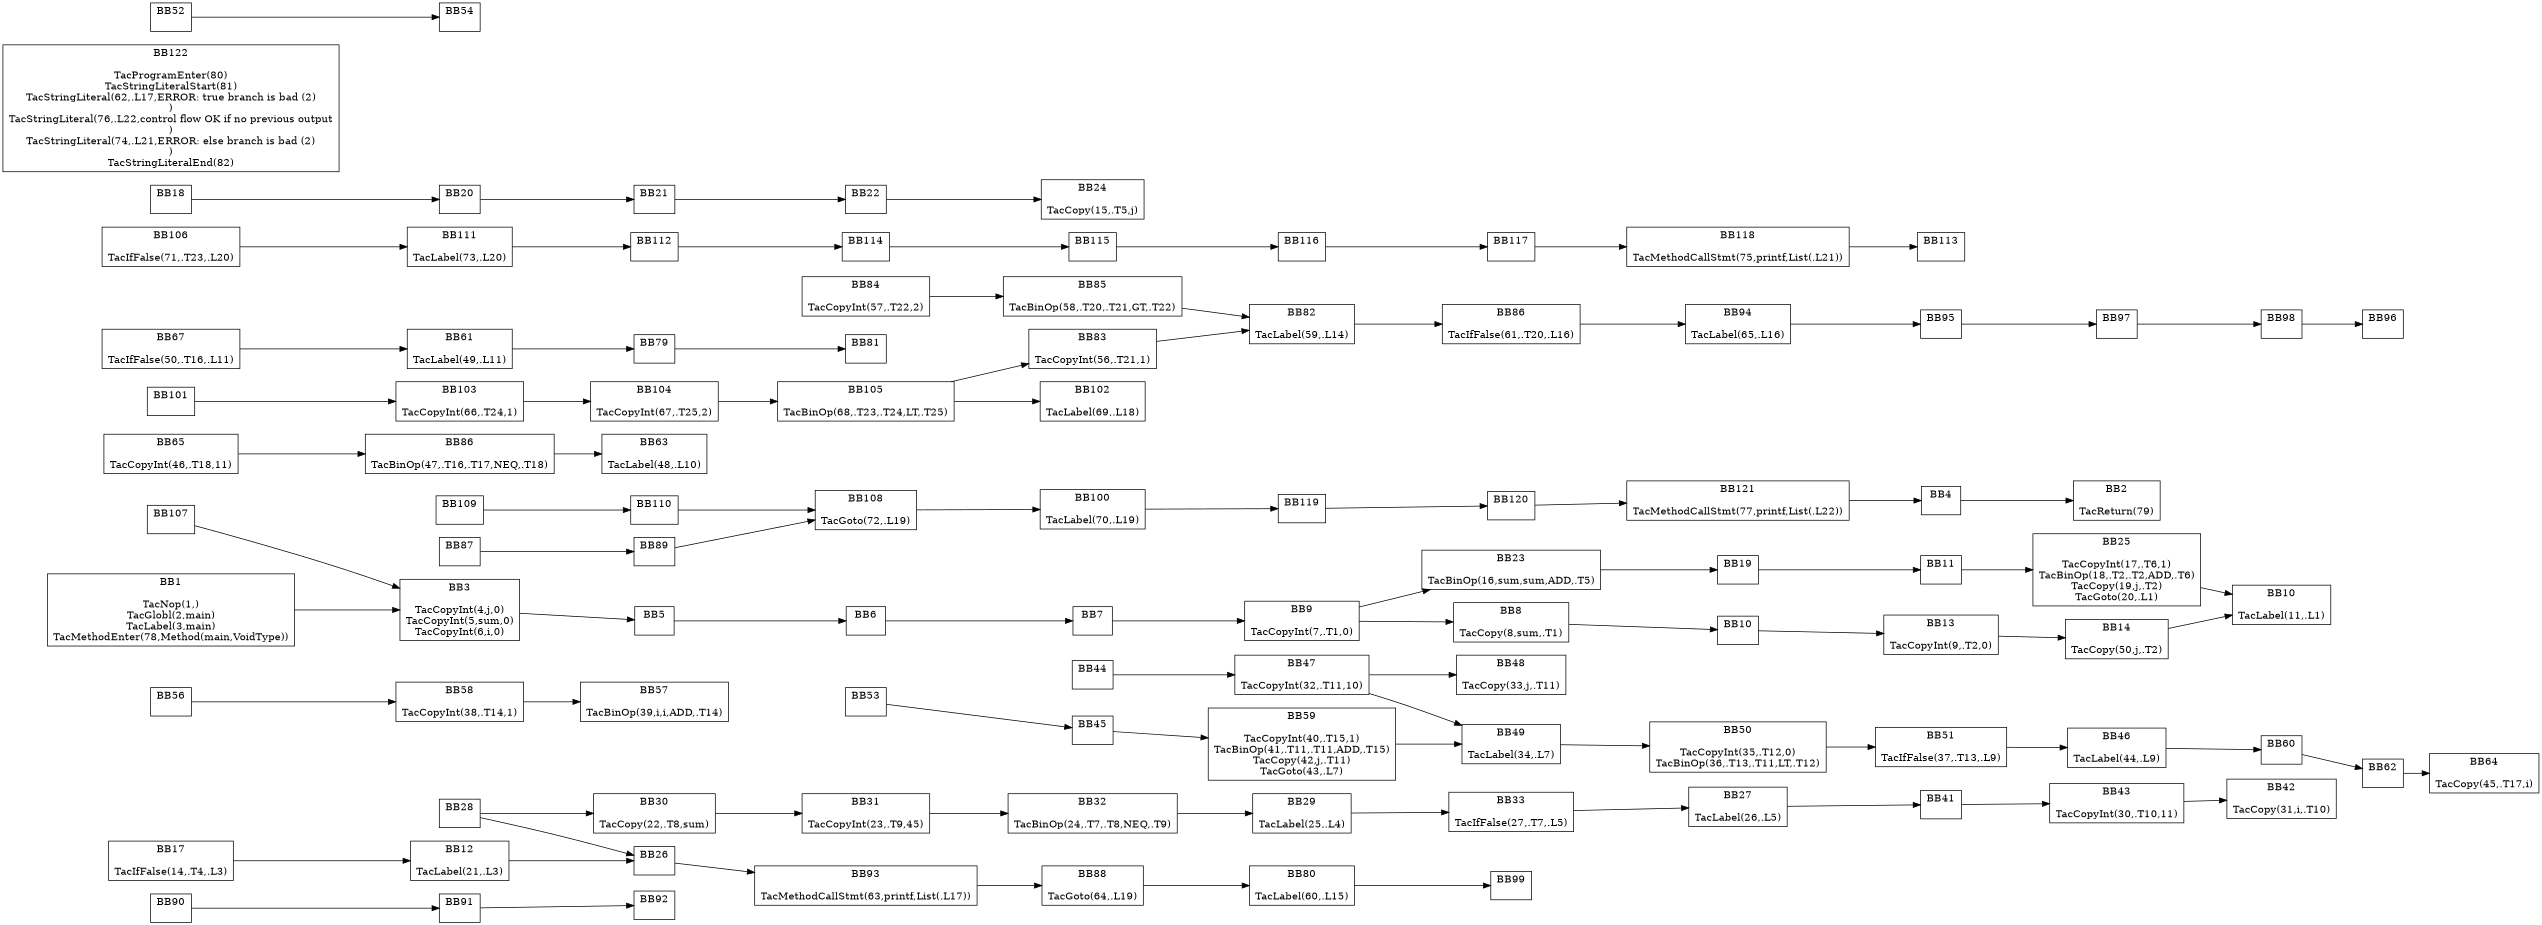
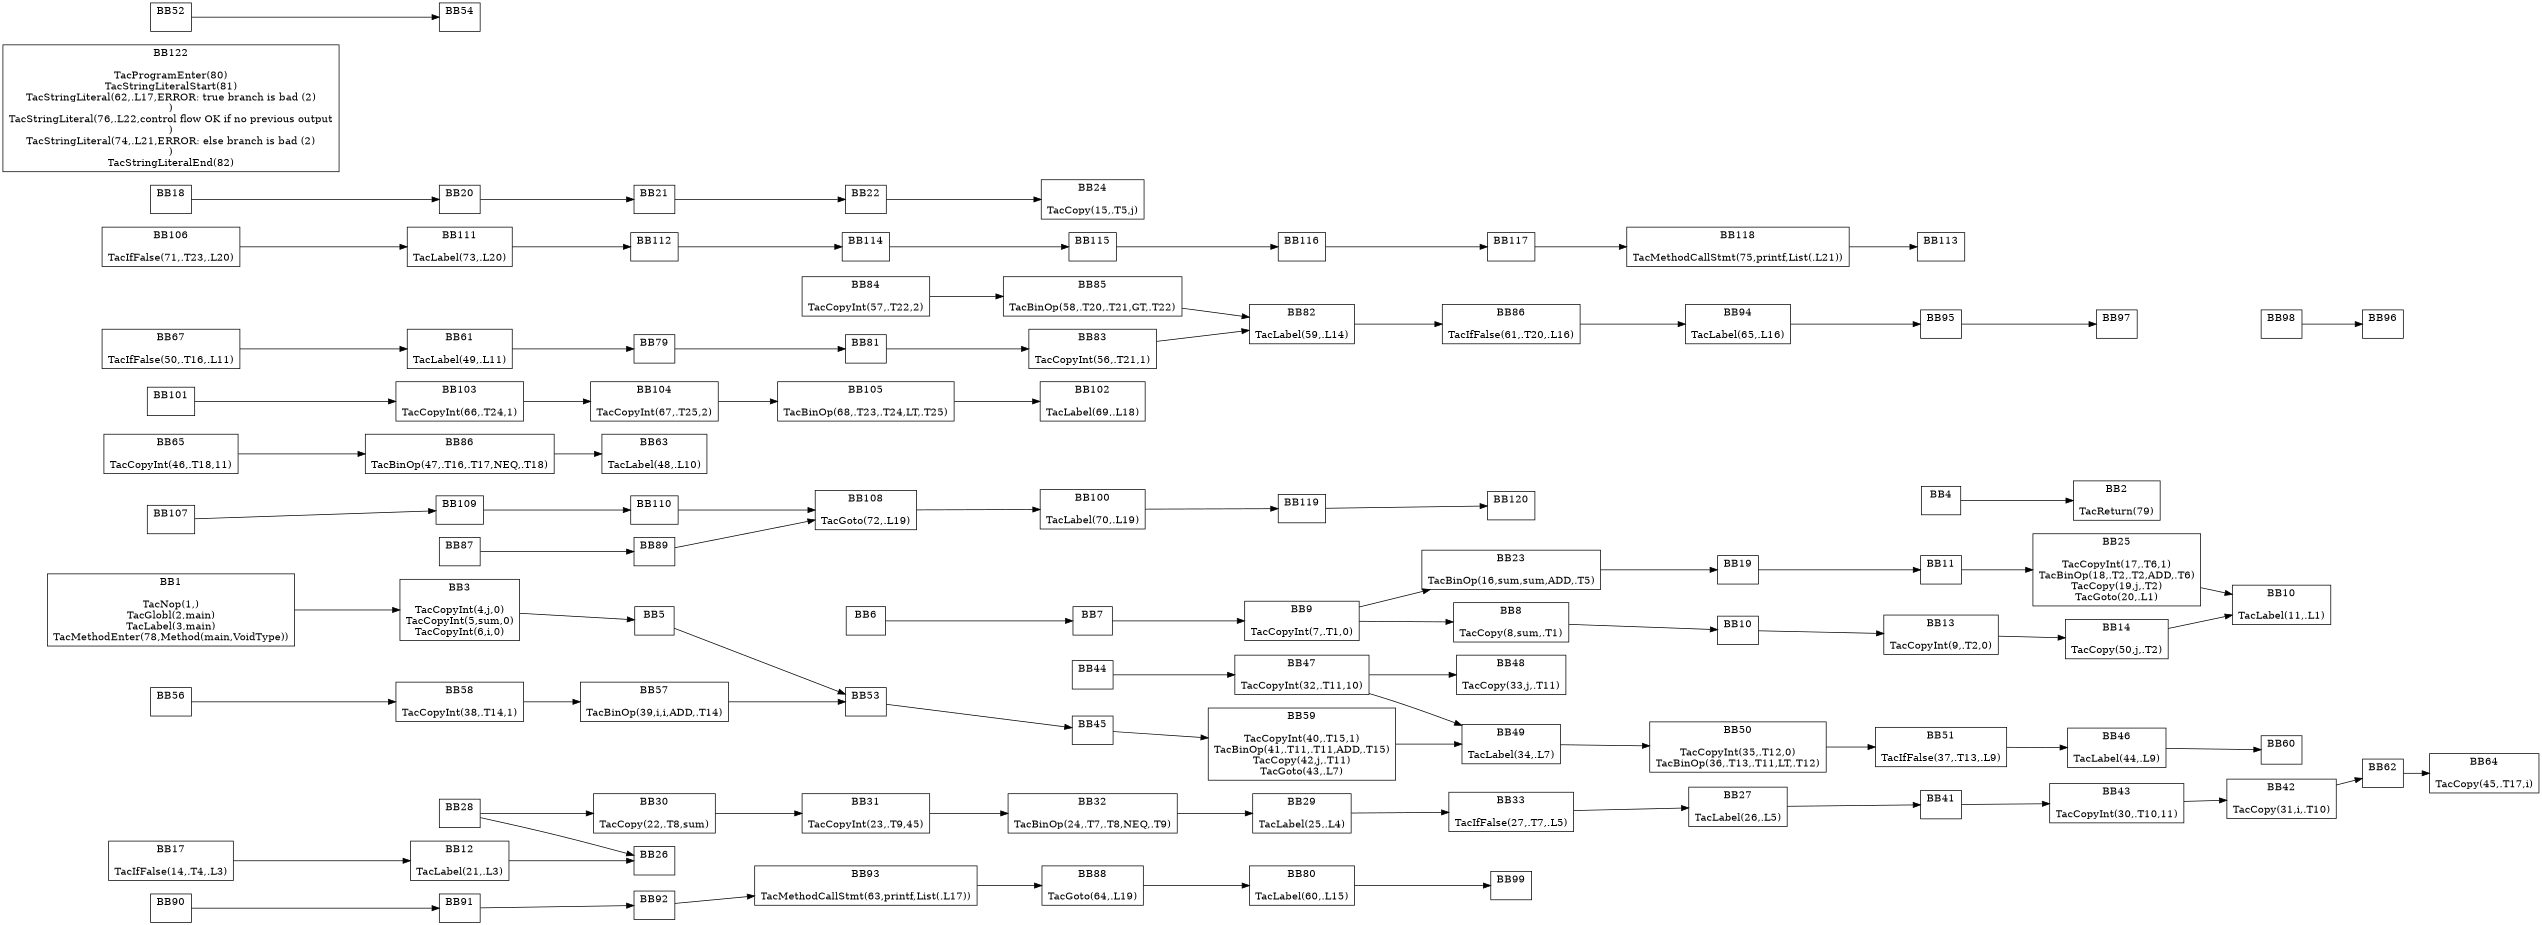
edge "BB97" -> "BB98": removed
edge "BB105 TacBinOp(68,.T23,.T24,LT,.T25)" -> "BB83 TacCopyInt(56,.T21,1)": now "BB81" -> "BB83 TacCopyInt(56,.T21,1)"
node "BB121 TacMethodCallStmt(77,printf,List(.L22))": removed
edge "BB107" -> "BB3 TacCopyInt(4,j,0) TacCopyInt(5,sum,0) TacCopyInt(6,i,0)": now "BB107" -> "BB109"
edge "BB5" -> "BB6": now "BB5" -> "BB53"
edge "BB57 TacBinOp(39,i,i,ADD,.T14)" -> "BB53": added
edge "BB60" -> "BB62": now "BB42 TacCopy(31,i,.T10)" -> "BB62"
edge "BB26" -> "BB93 TacMethodCallStmt(63,printf,List(.L17))": now "BB92" -> "BB93 TacMethodCallStmt(63,printf,List(.L17))"
